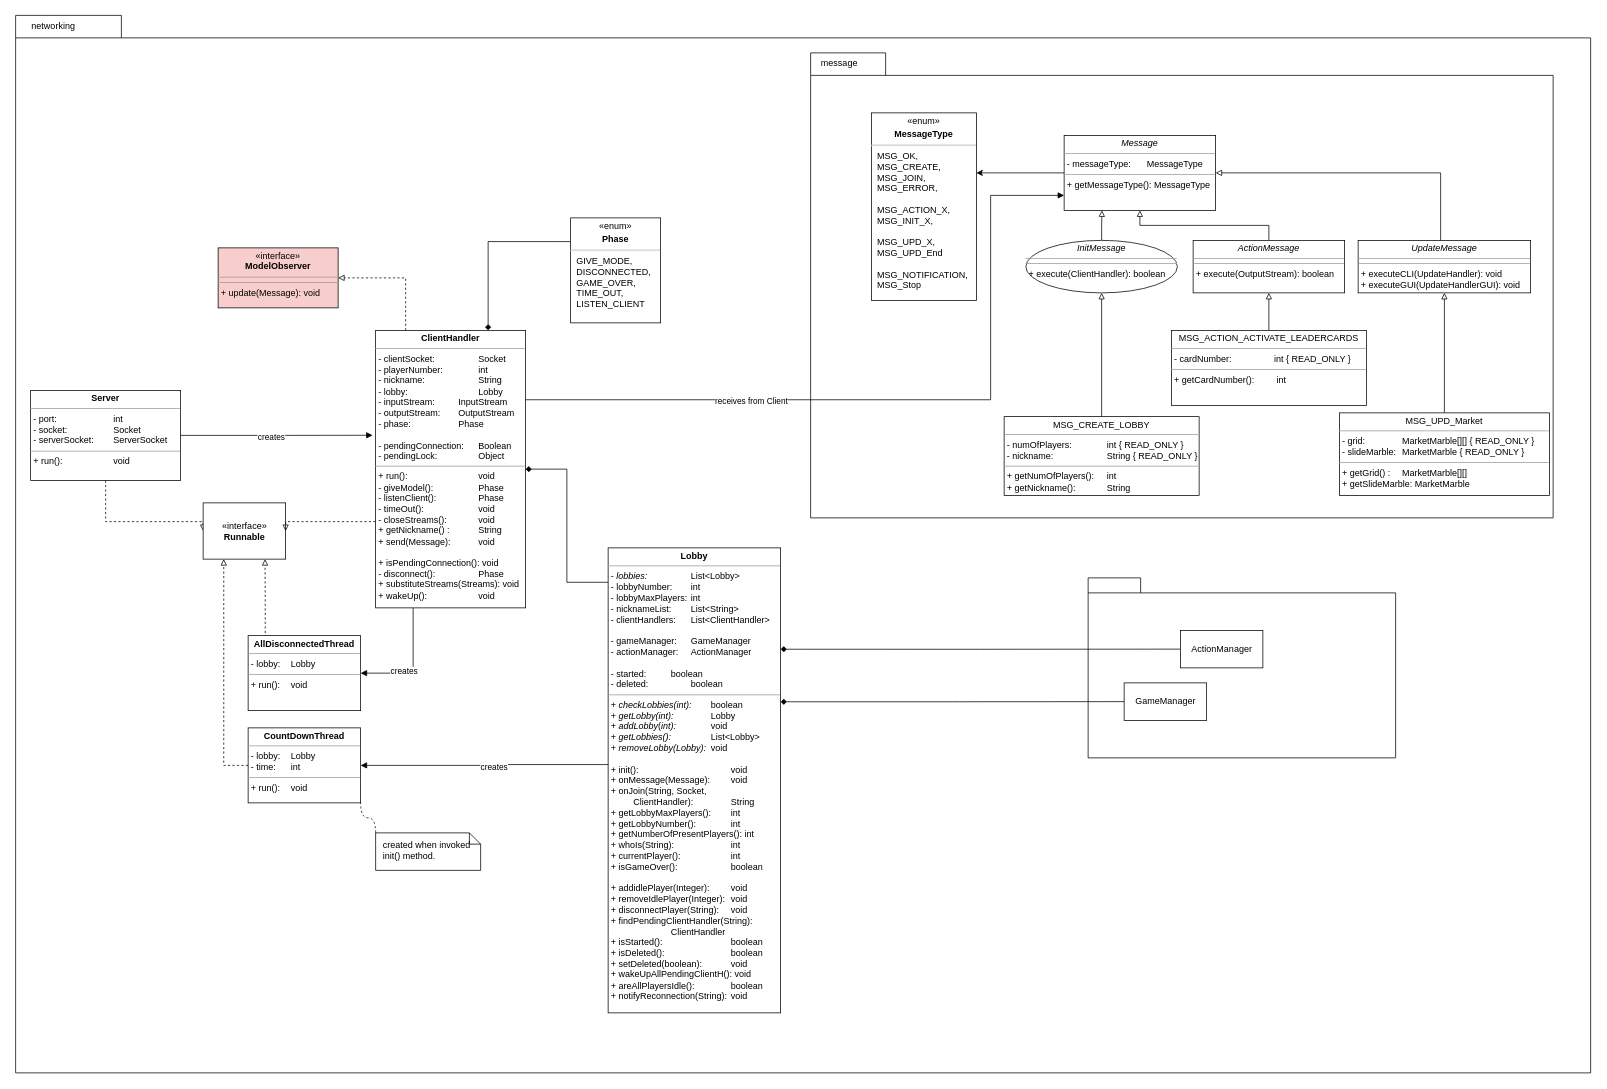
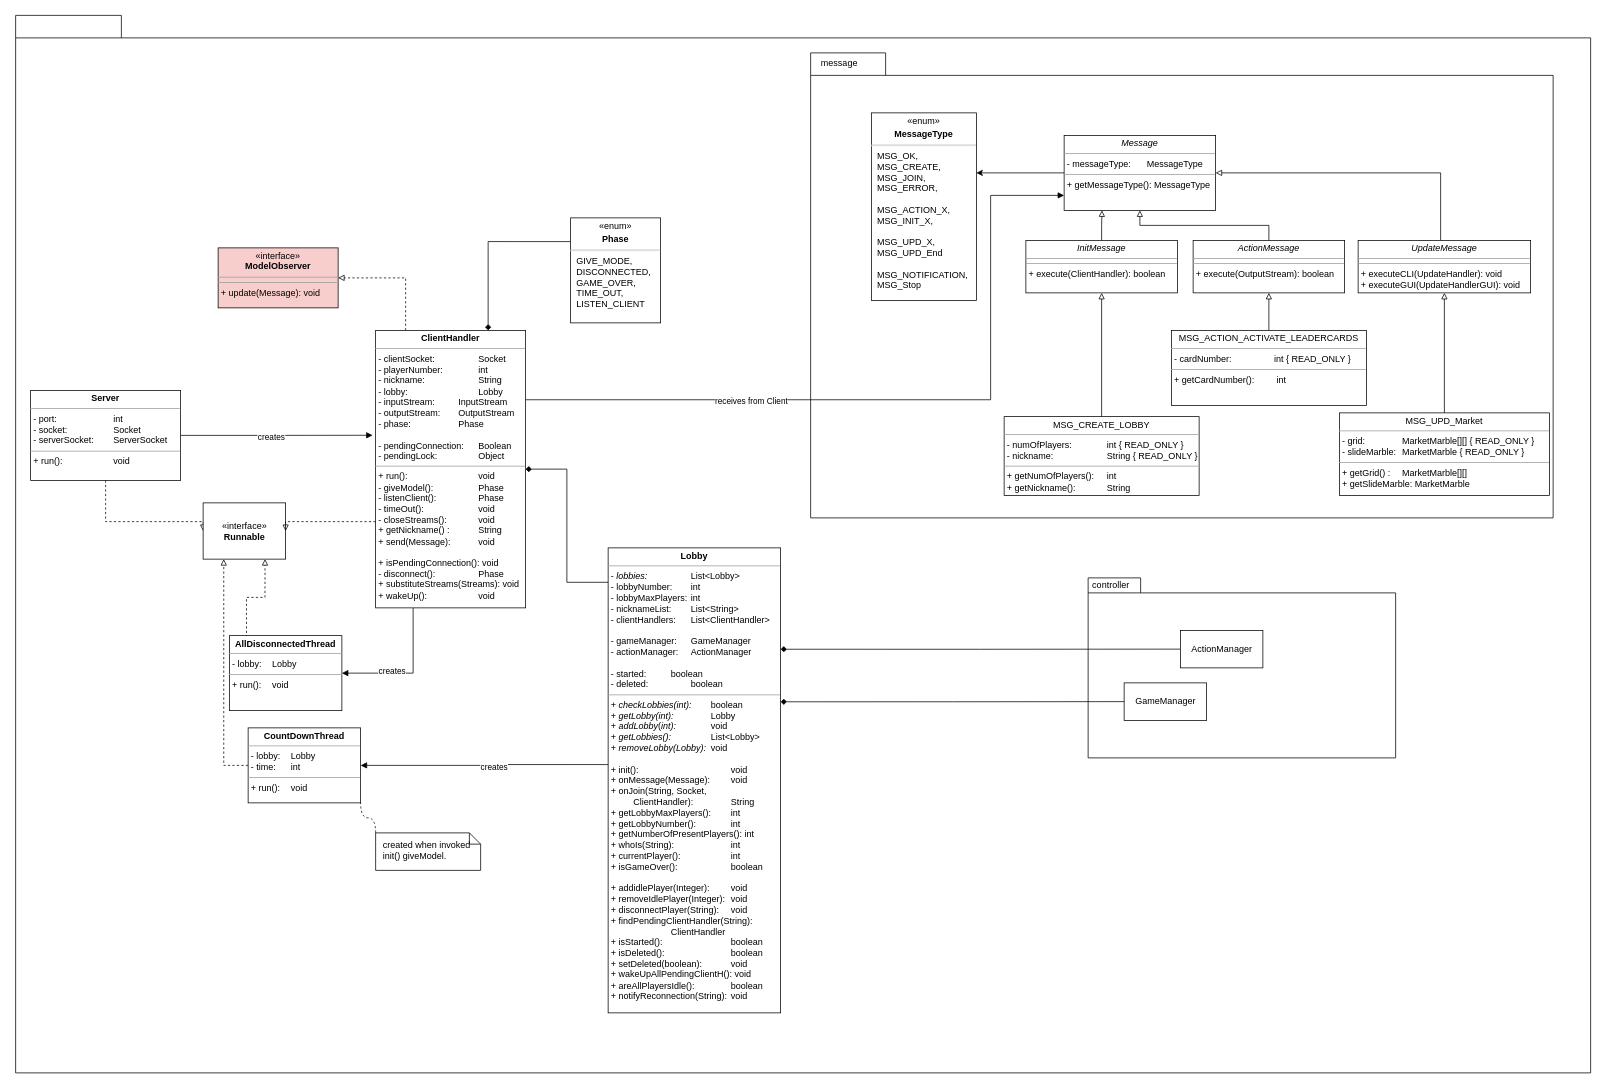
node "networking": removed
node "InitMessage + execute(ClientHandler): boolean": shape ellipse -> rectangle
node "controller": added
node "AllDisconnectedThread - lobby: Lobby + run(): void": moved (304, 673) -> (285, 673)
node "created when invoked init() method.": label "created when invoked init() method." -> "created when invoked init() giveModel."
